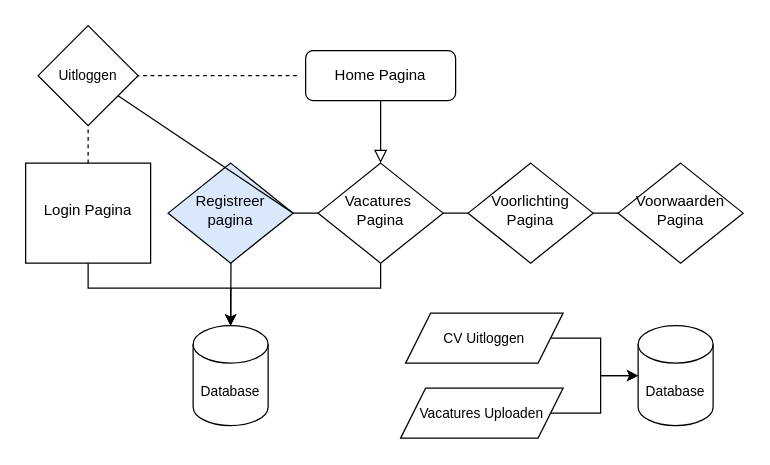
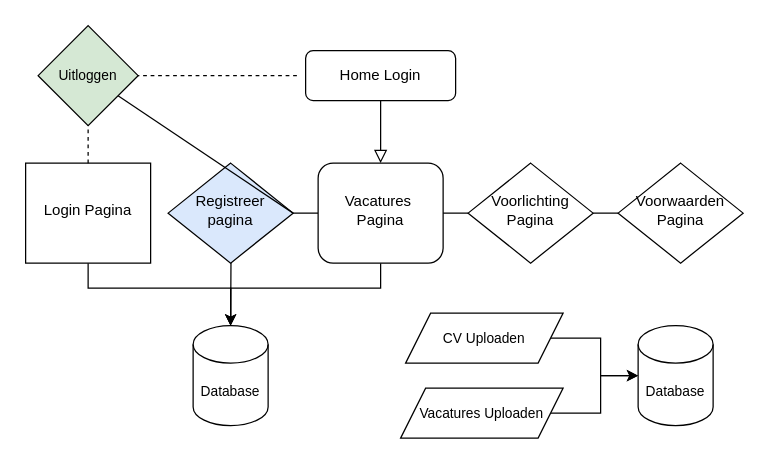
node "Uitloggen": fillcolor #ffffff -> #d5e8d4
node "Home Pagina": label "Home Pagina" -> "Home Login"
node "Vacatures Pagina": shape diamond -> rounded rectangle
node "CV Uitloggen": label "CV Uitloggen" -> "CV Uploaden"
